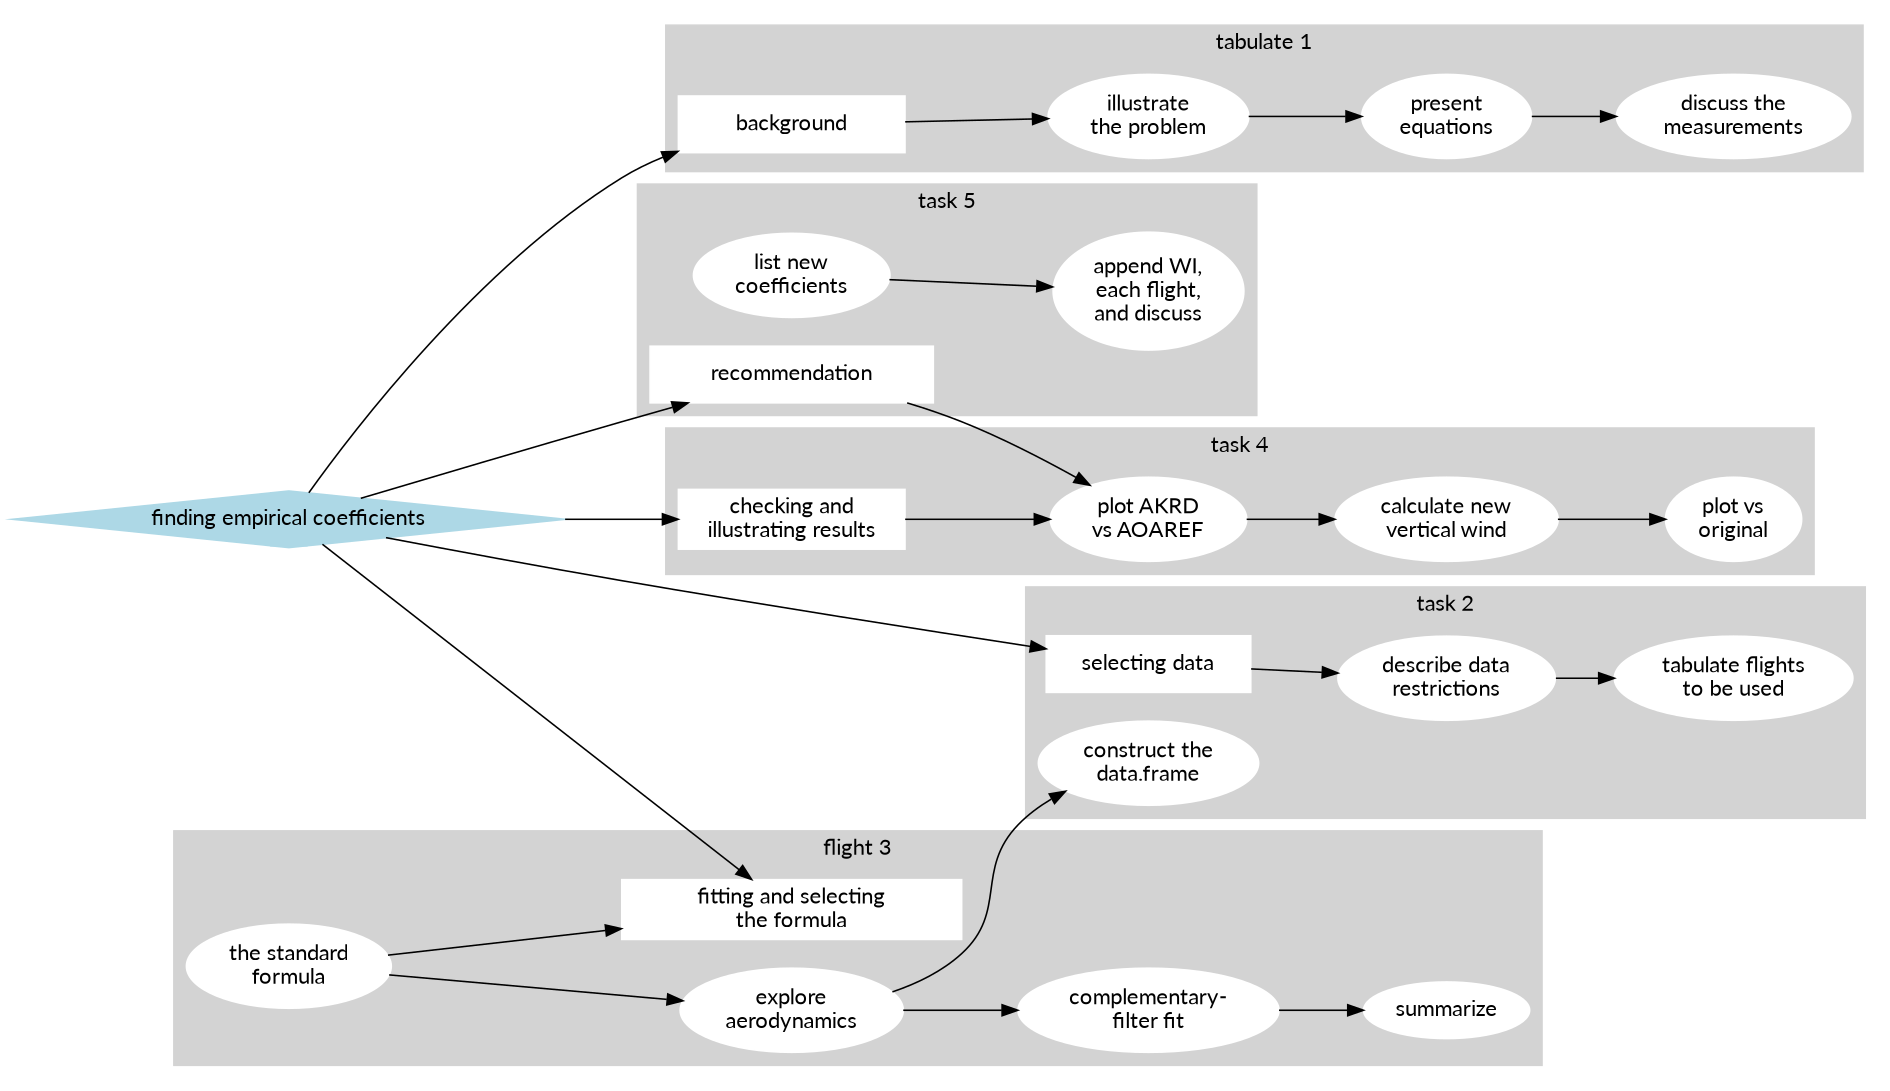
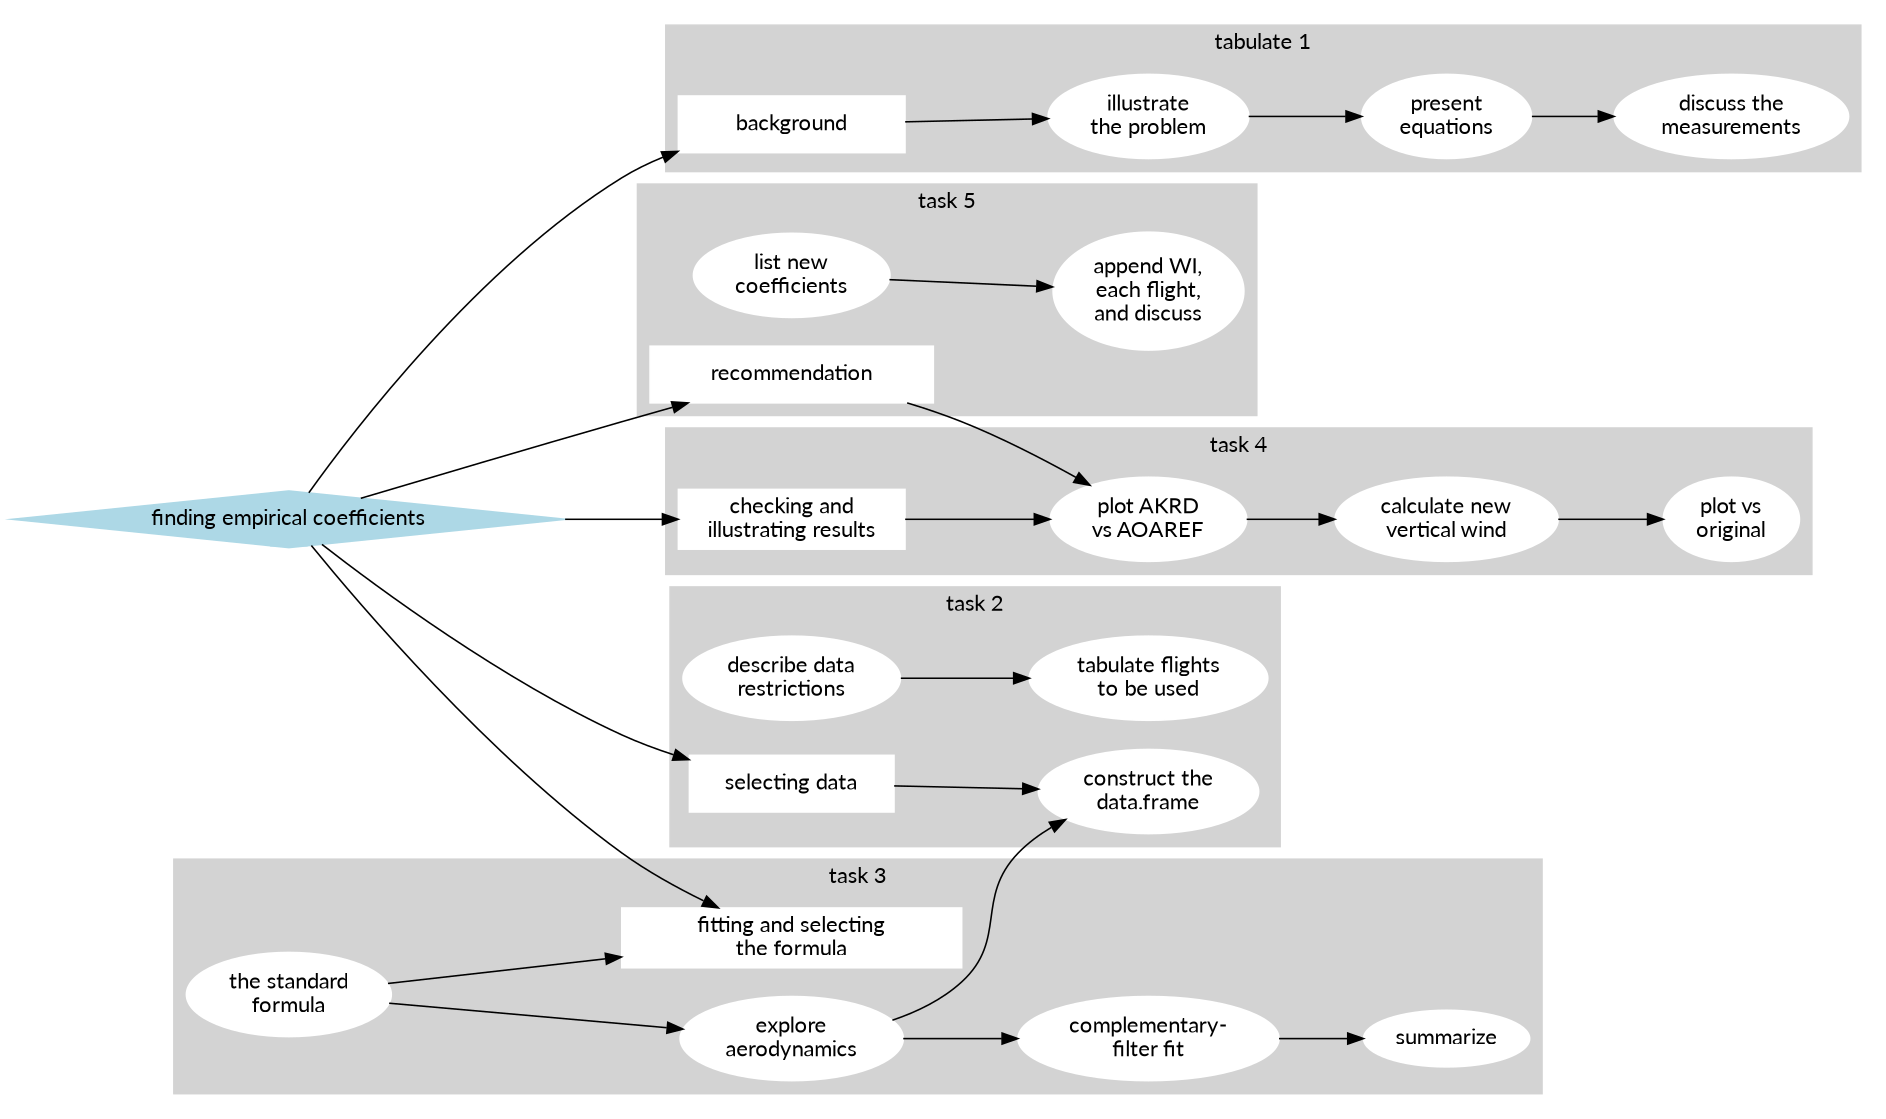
edge "selecting data" -> "describe data restrictions": now "selecting data" -> "construct the data.frame"
cluster "flight 3": label "flight 3" -> "task 3"
